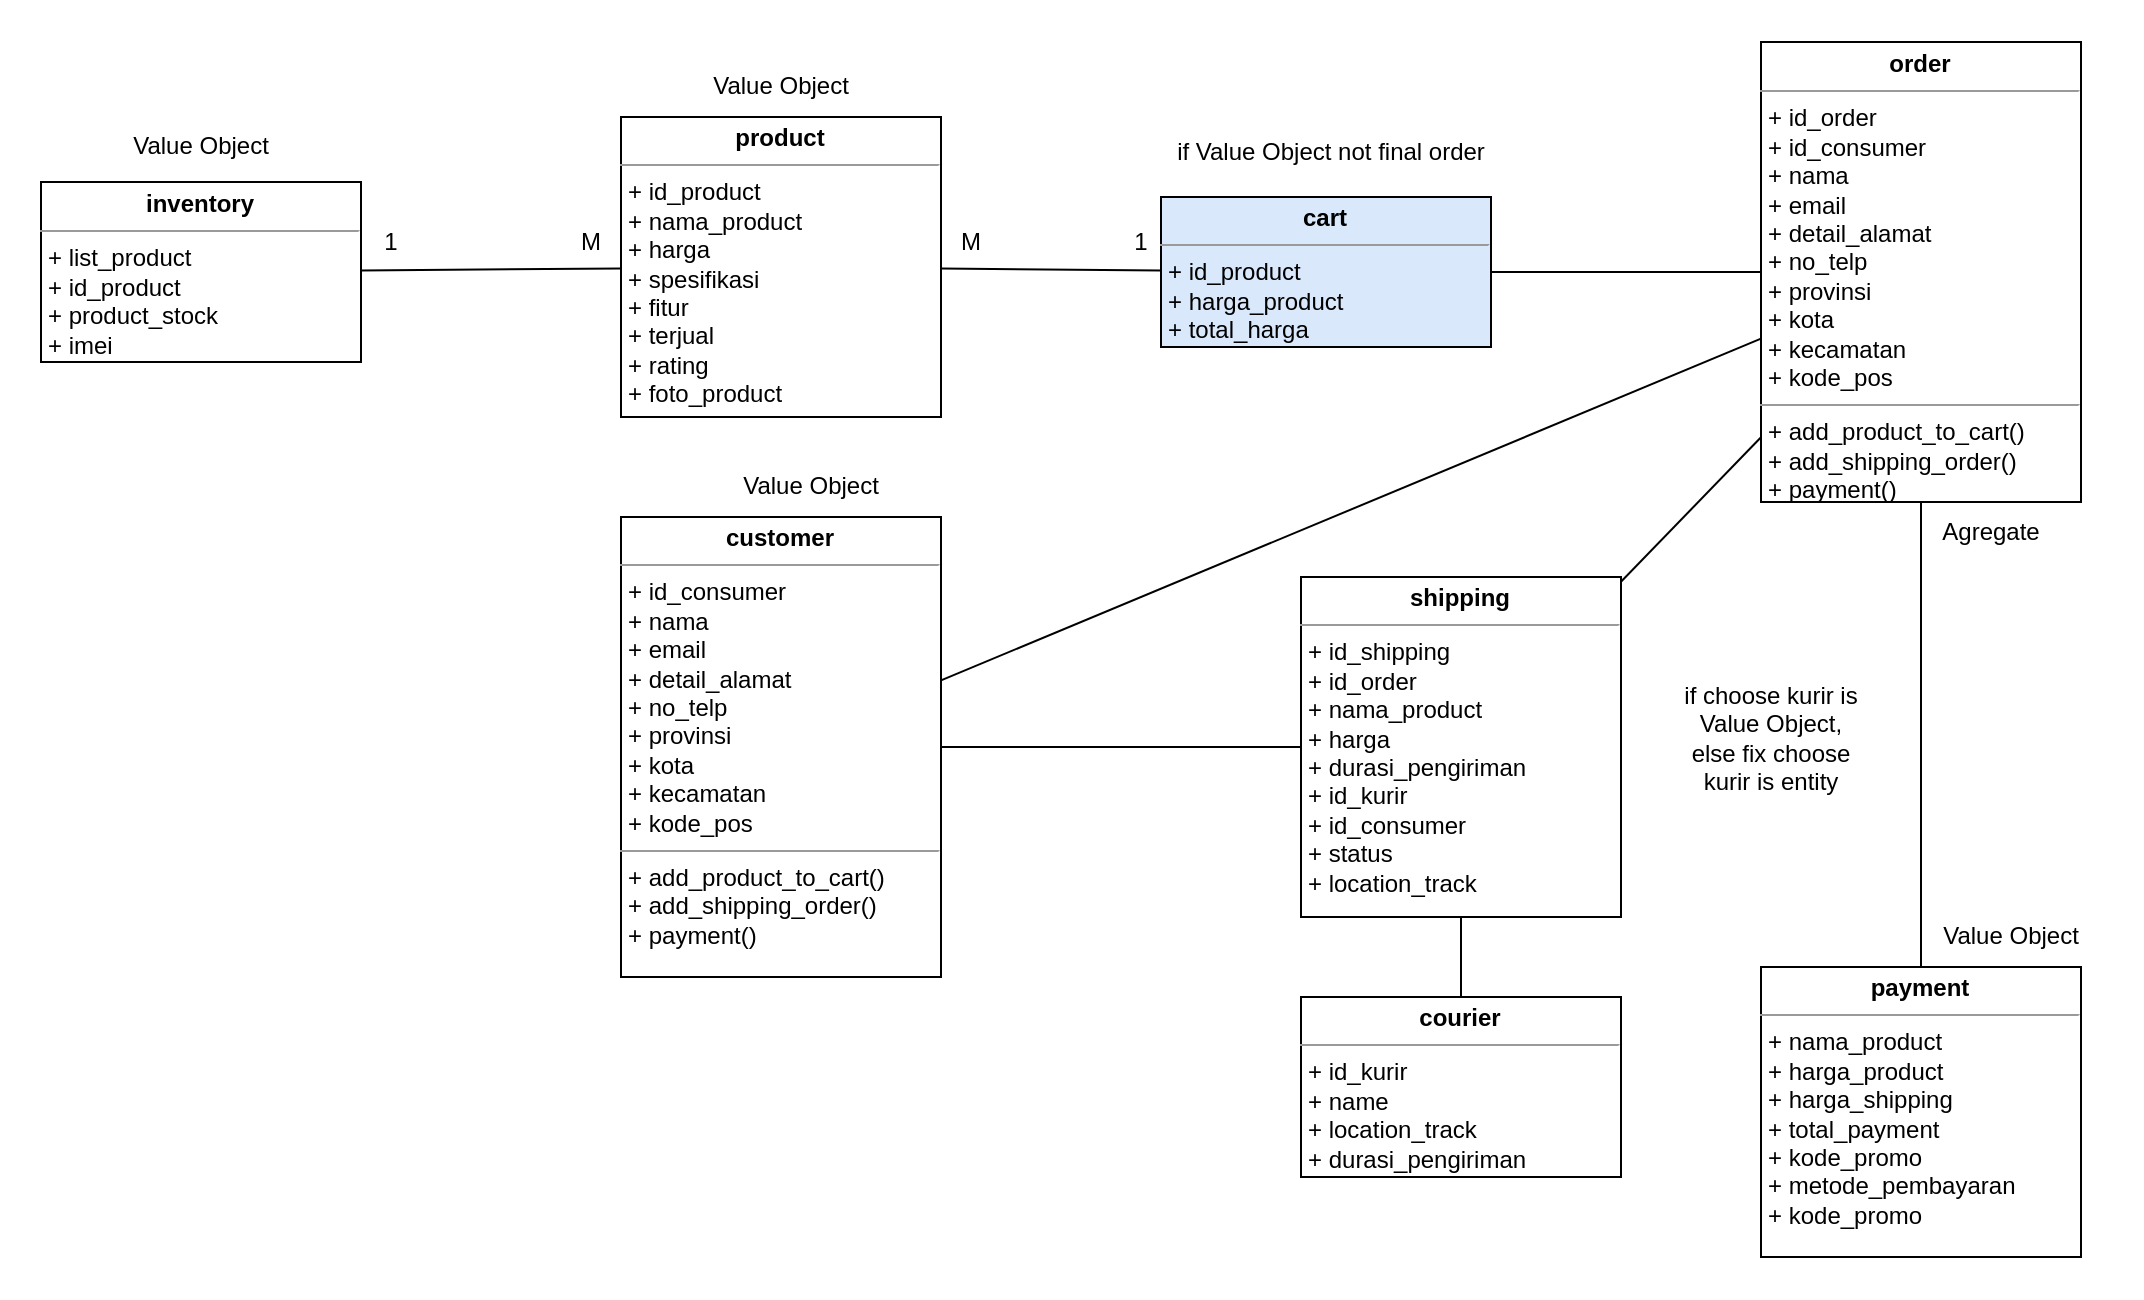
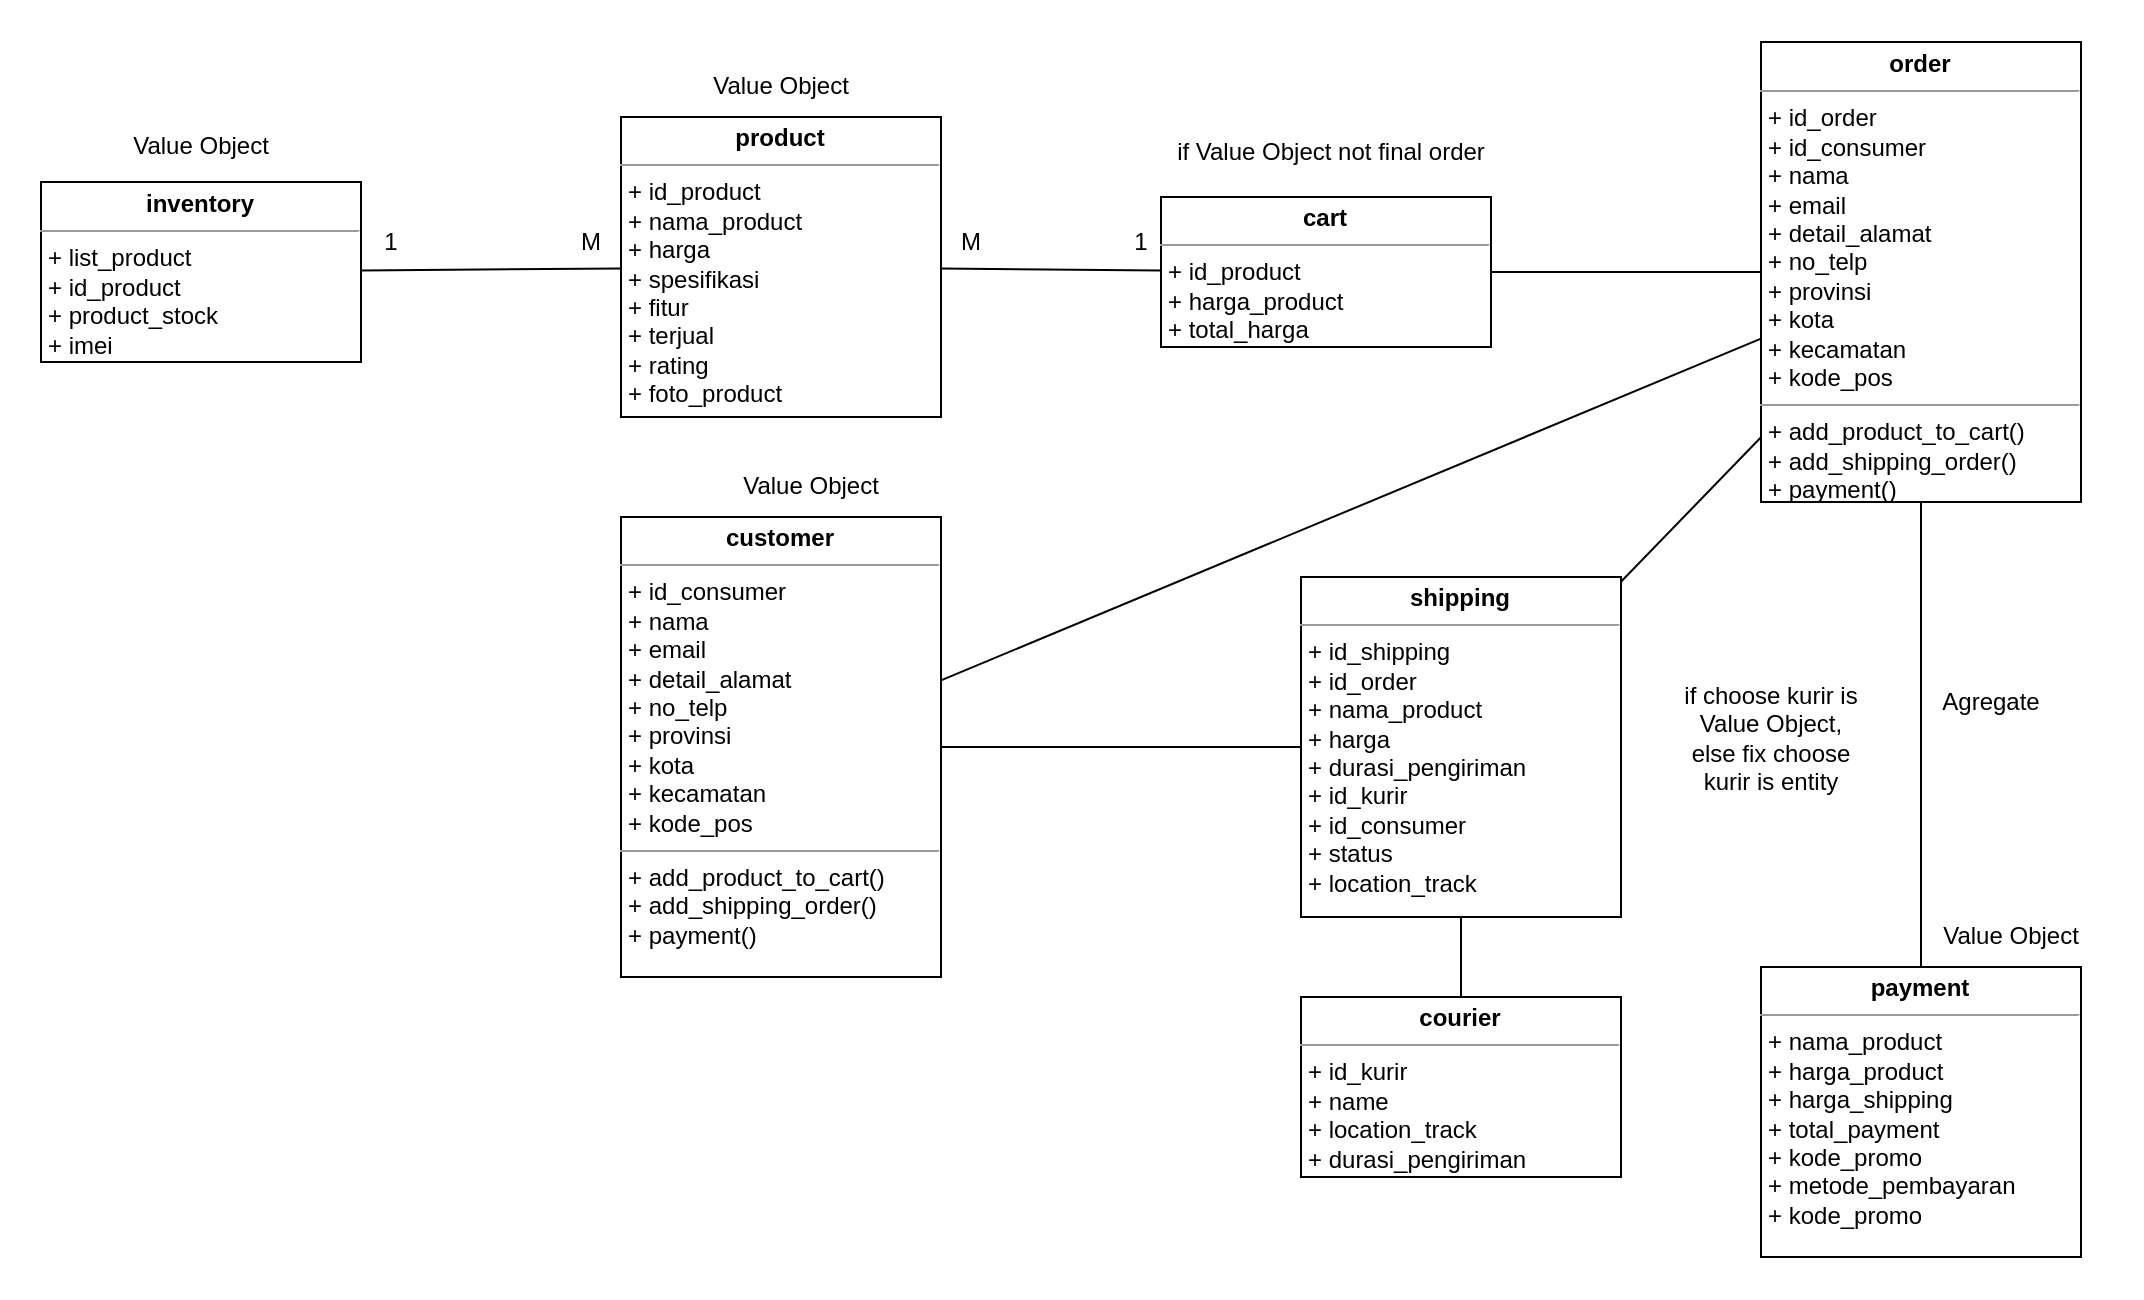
node "cart + id_product + harga_product + total_harga": fillcolor #dae8fc -> #ffffff
node "Agregate": moved (1991, 532) -> (1991, 702)
